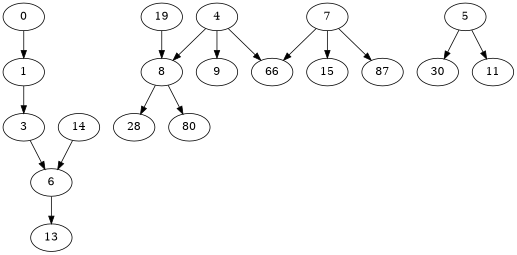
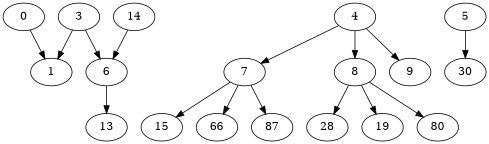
edge "19" -> "8": reversed
edge "4" -> "66": now "4" -> "7"
node "11": removed
edge "1" -> "3": reversed
